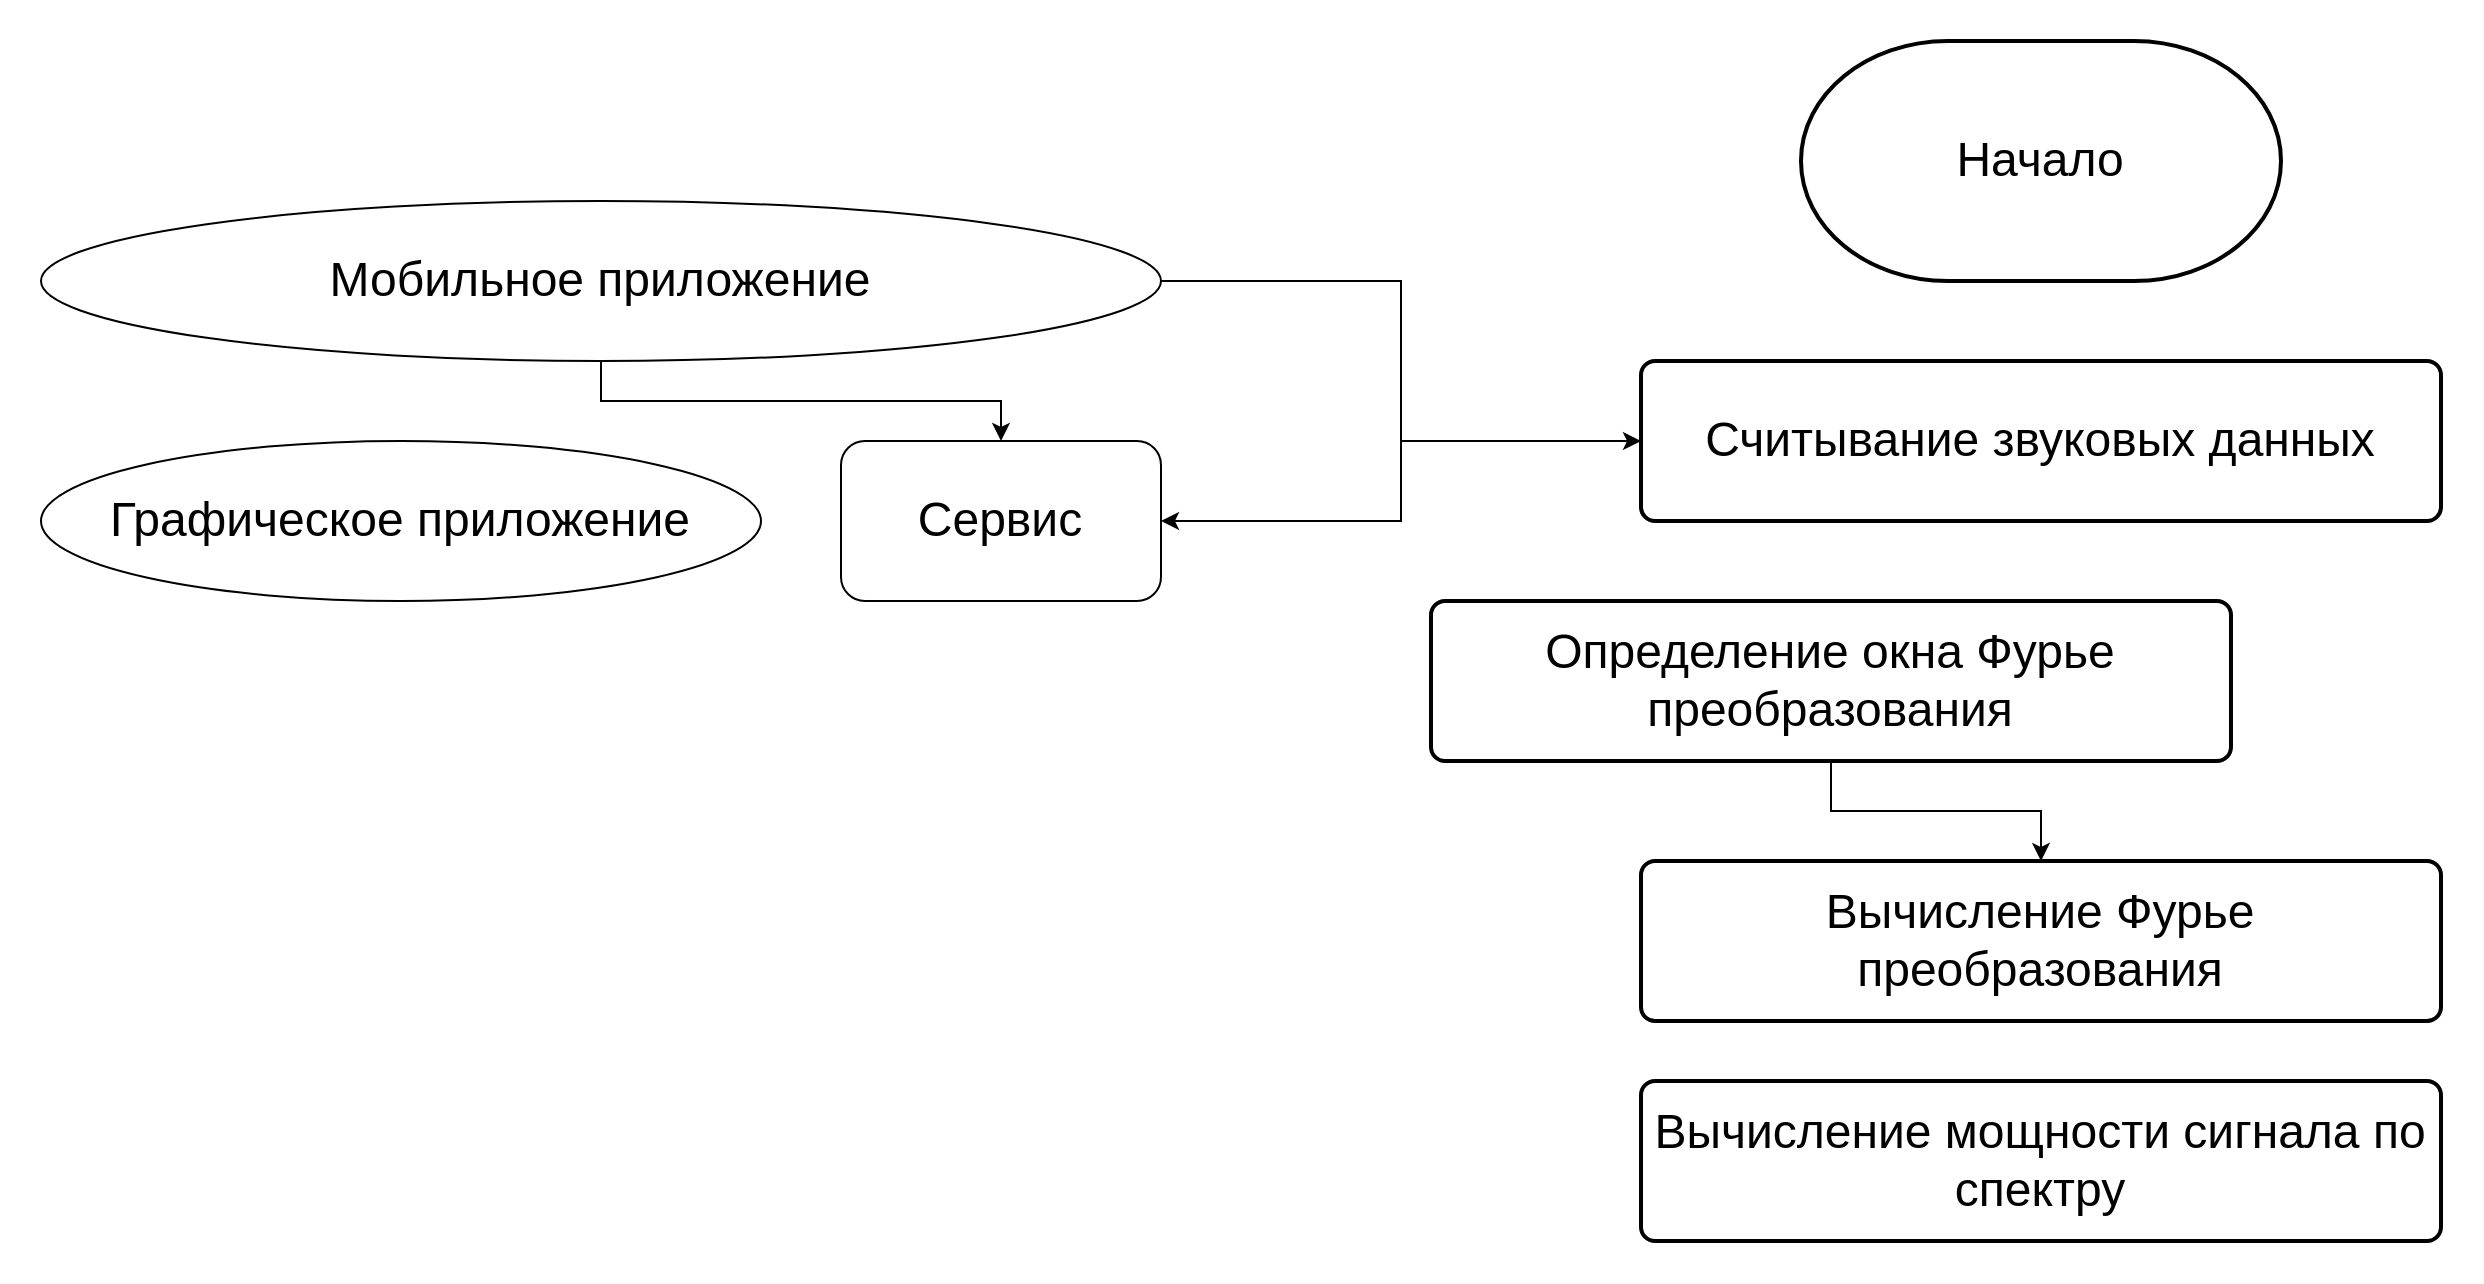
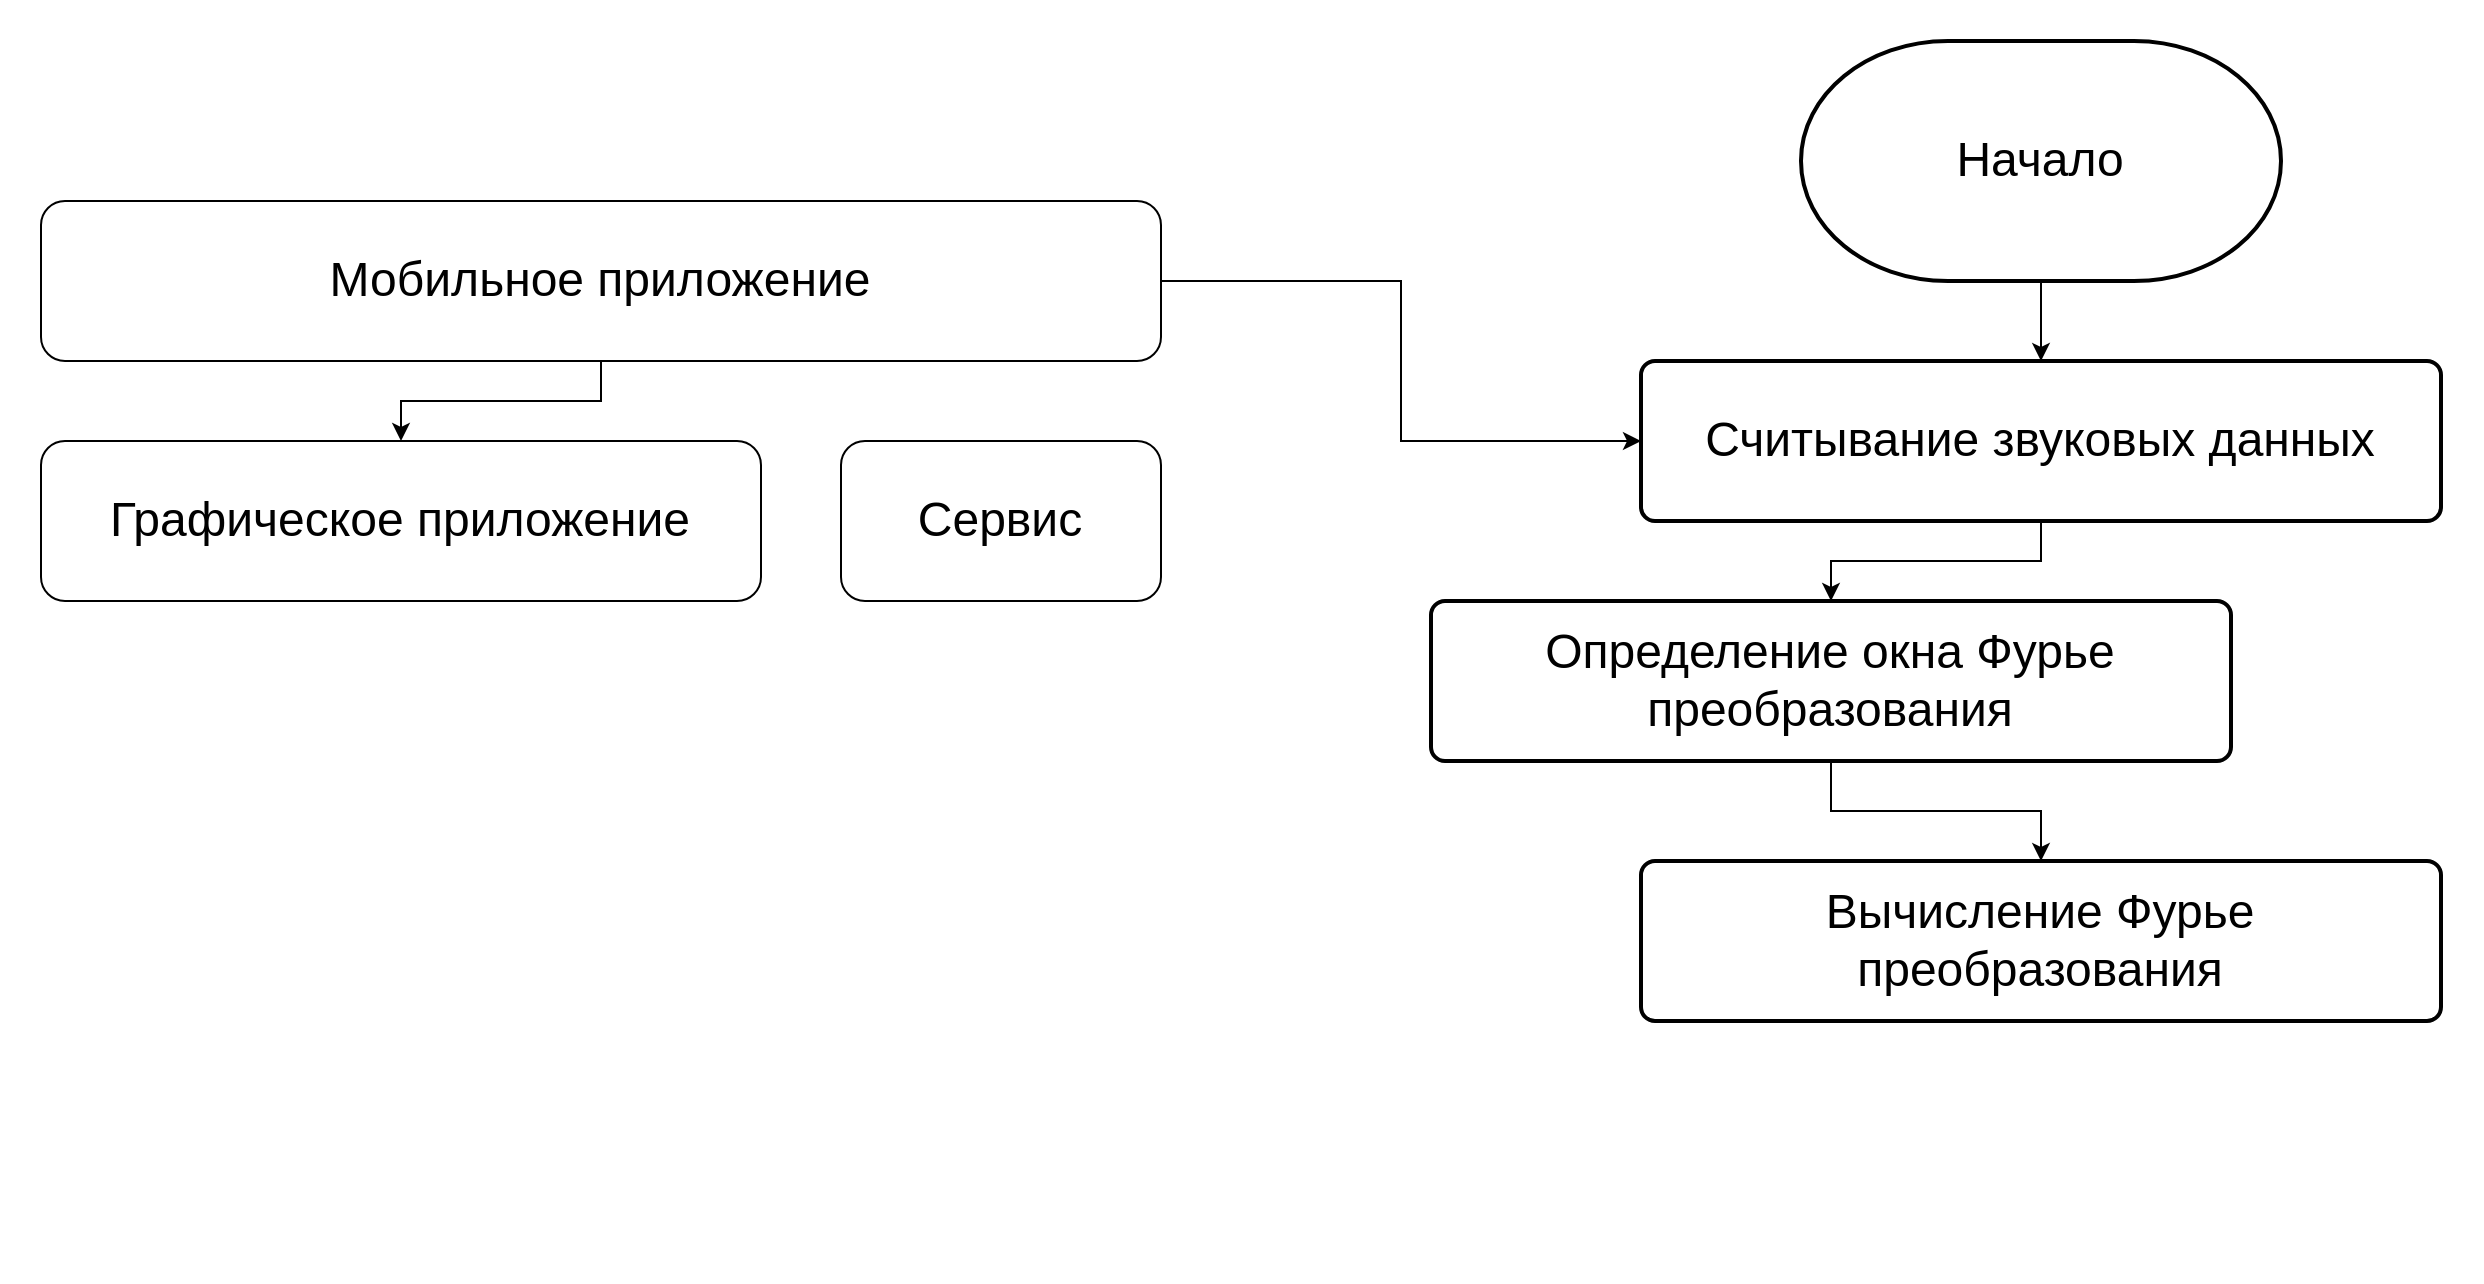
node "Мобильное приложение": shape ellipse -> rounded rectangle
edge "Начало" -> "Считывание звуковых данных": added
edge "Мобильное приложение" -> "Сервис": now "Мобильное приложение" -> "Графическое приложение"
node "Графическое приложение": shape ellipse -> rounded rectangle
edge "Считывание звуковых данных" -> "Сервис": now "Считывание звуковых данных" -> "Определение окна Фурье преобразования"
node "Вычисление мощности сигнала по спектру": removed
